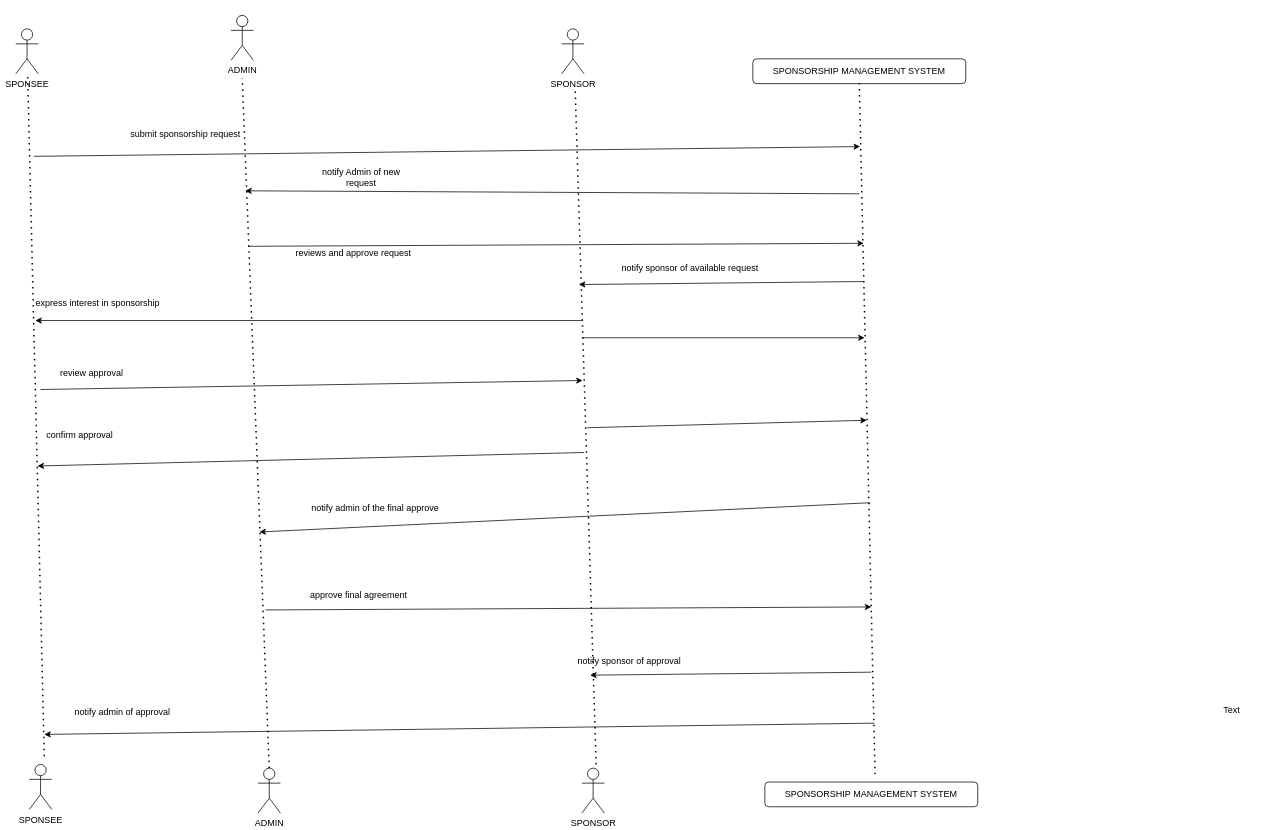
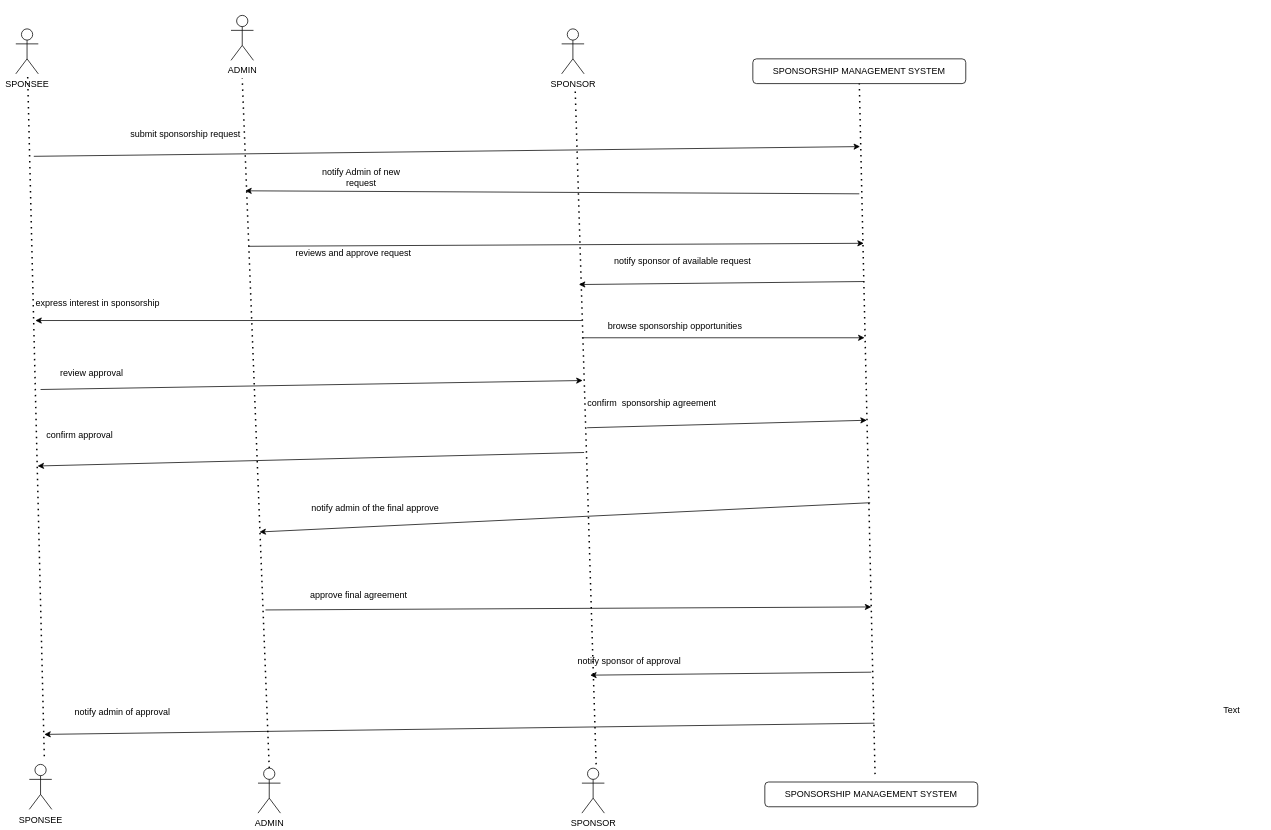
node "notify sponsor of available request": moved (690, 269) -> (682, 261)
node "browse sponsorship opportunities": added
node "confirm sponsorship agreement": added
